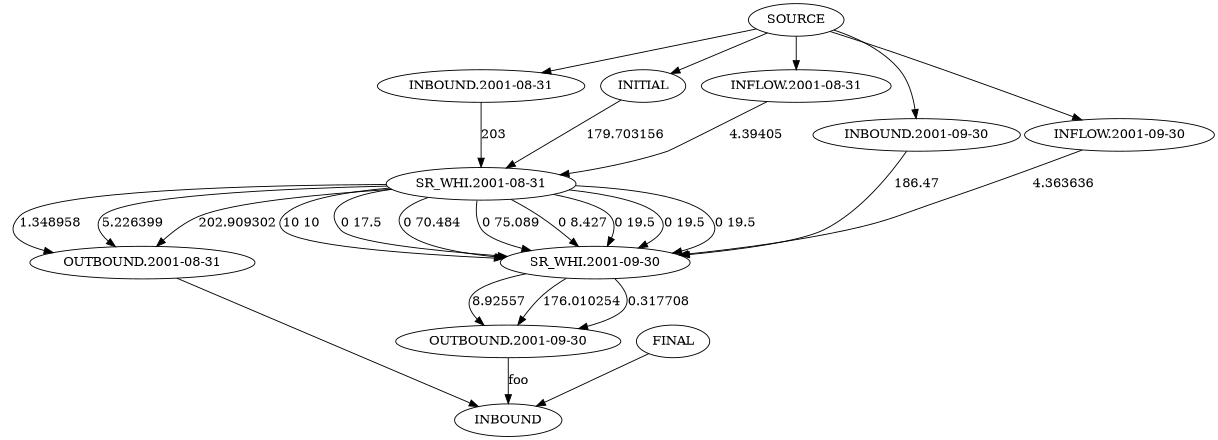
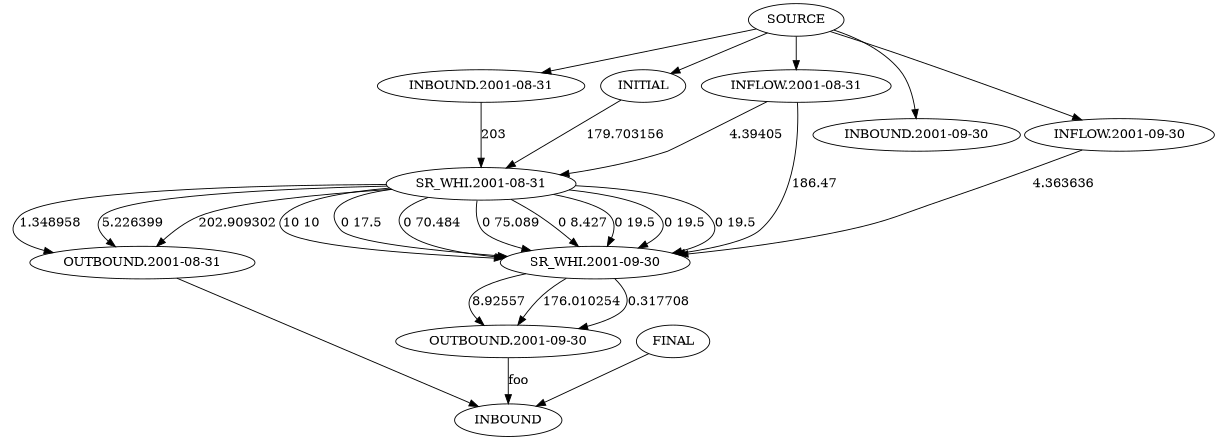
edge "INBOUND.2001-09-30" -> "SR_WHI.2001-09-30": now "INFLOW.2001-08-31" -> "SR_WHI.2001-09-30"
